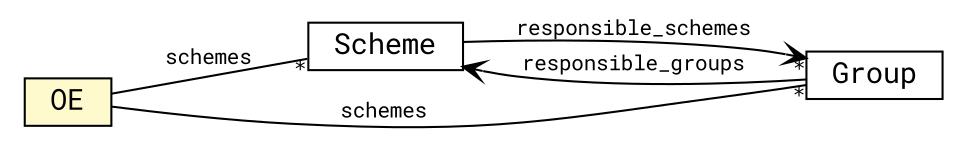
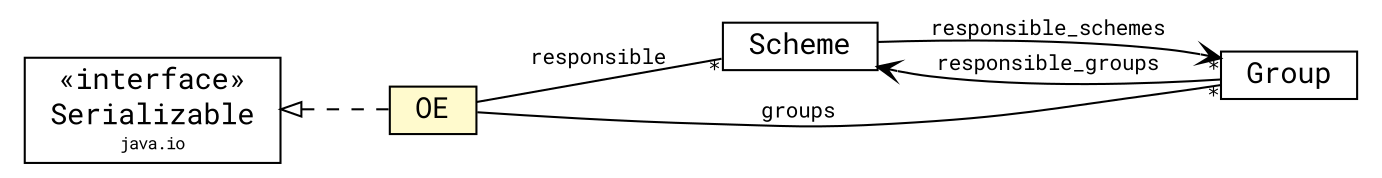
edge "Scheme" -- "OE": label "schemes" -> "responsible"
node "Serializable": added
edge "Group" -- "OE": label "schemes" -> "groups"
